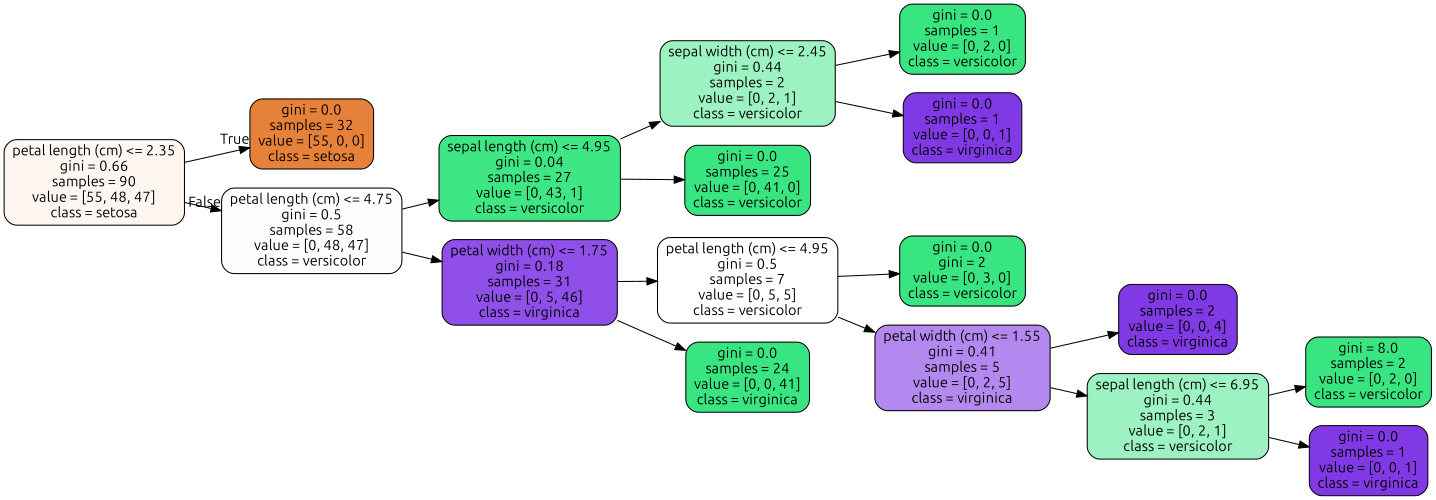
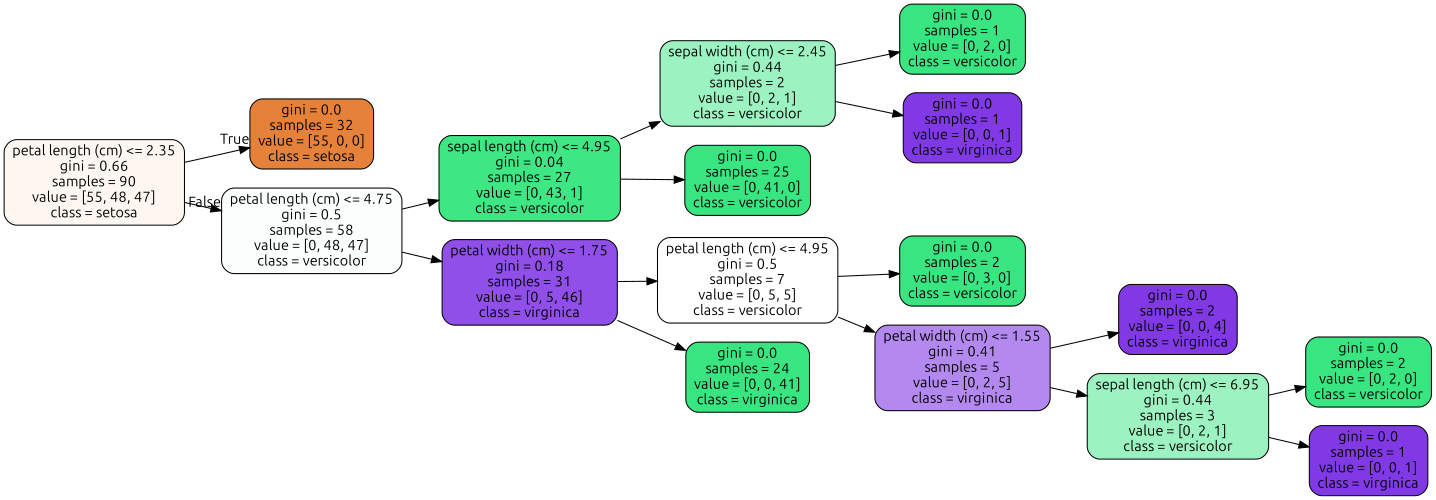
node "gini = 0.0 gini = 2 value = [0, 3, 0] class = versicolor": label "gini = 0.0 gini = 2 value = [0, 3, 0] class = versicolor" -> "gini = 0.0 samples = 2 value = [0, 3, 0] class = versicolor"
node "gini = 8.0 samples = 2 value = [0, 2, 0] class = versicolor": label "gini = 8.0 samples = 2 value = [0, 2, 0] class = versicolor" -> "gini = 0.0 samples = 2 value = [0, 2, 0] class = versicolor"
